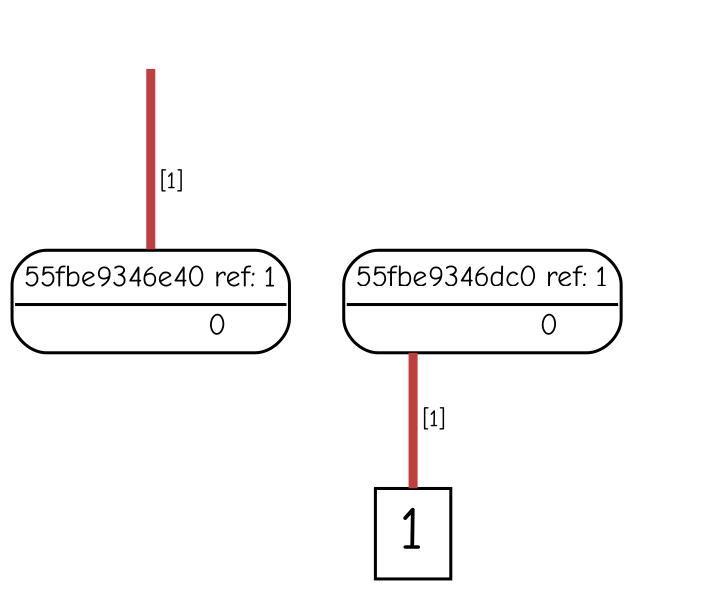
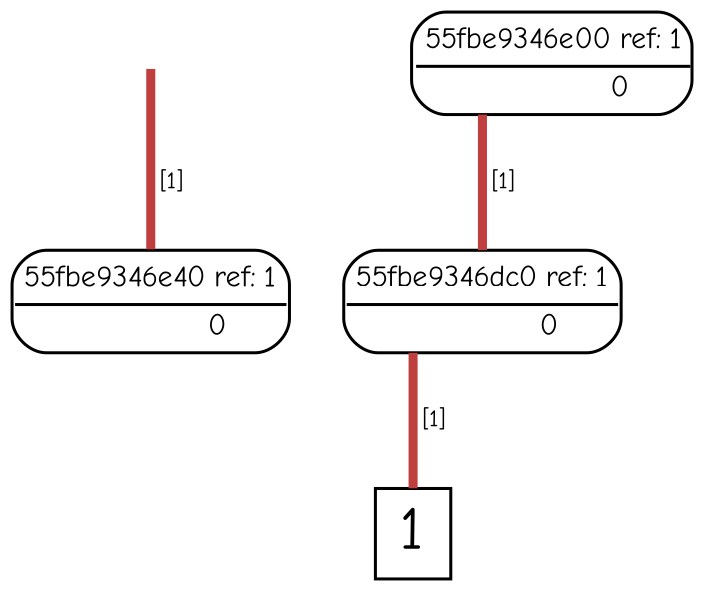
node "55fbe9346e00 ref: 1": added
